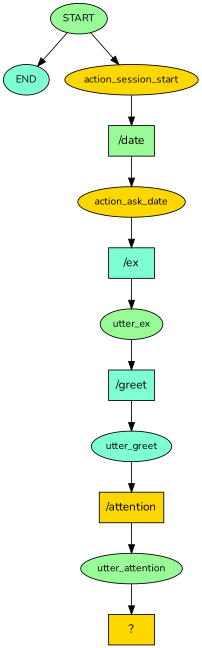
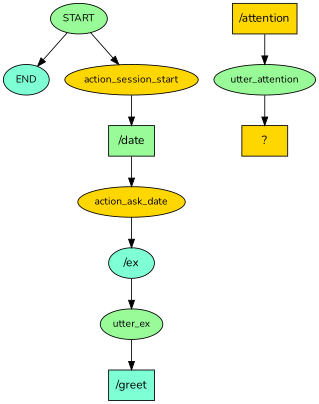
node "/ex": shape box -> ellipse
node "utter_greet": removed
